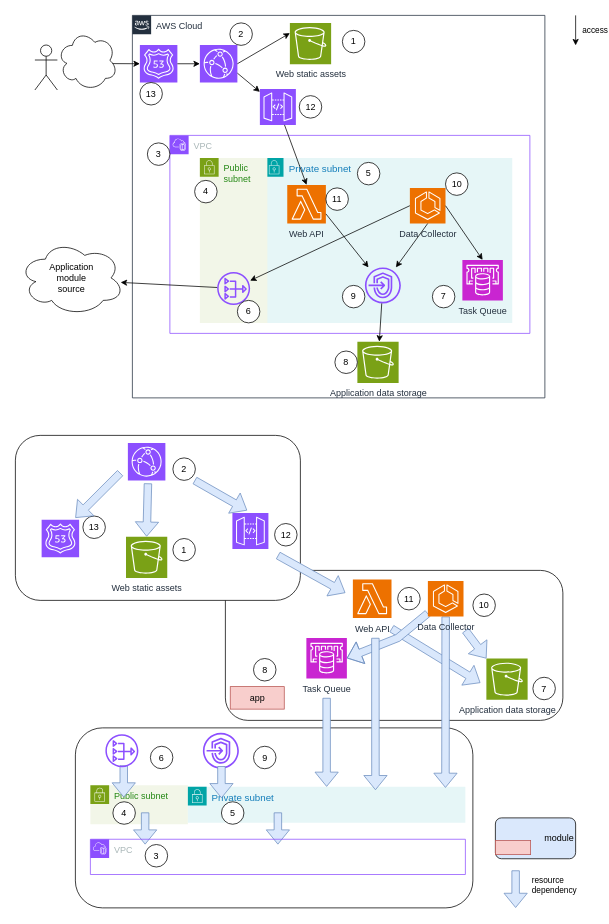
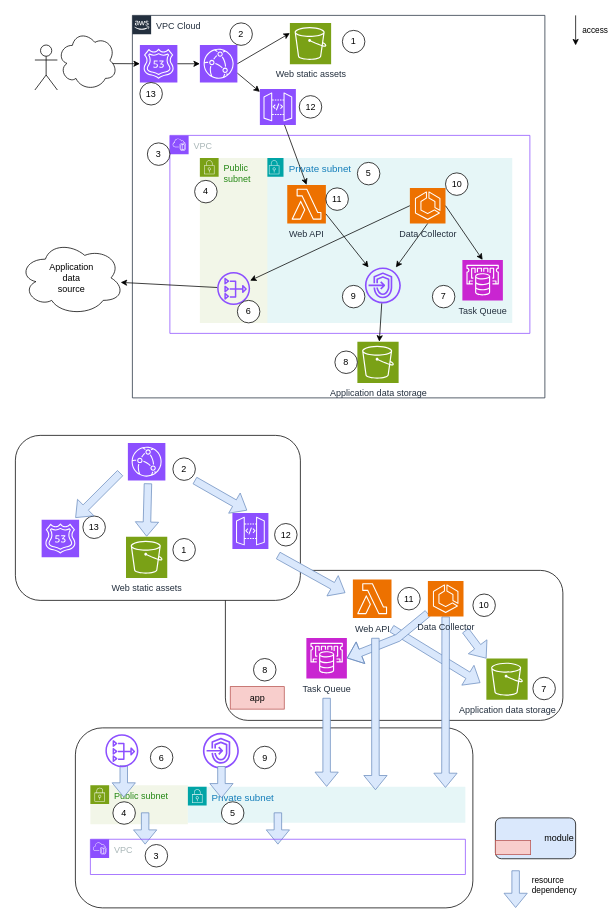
node "AWS Cloud": label "AWS Cloud" -> "VPC Cloud"
node "Application module source": label "Application module source" -> "Application data source"
